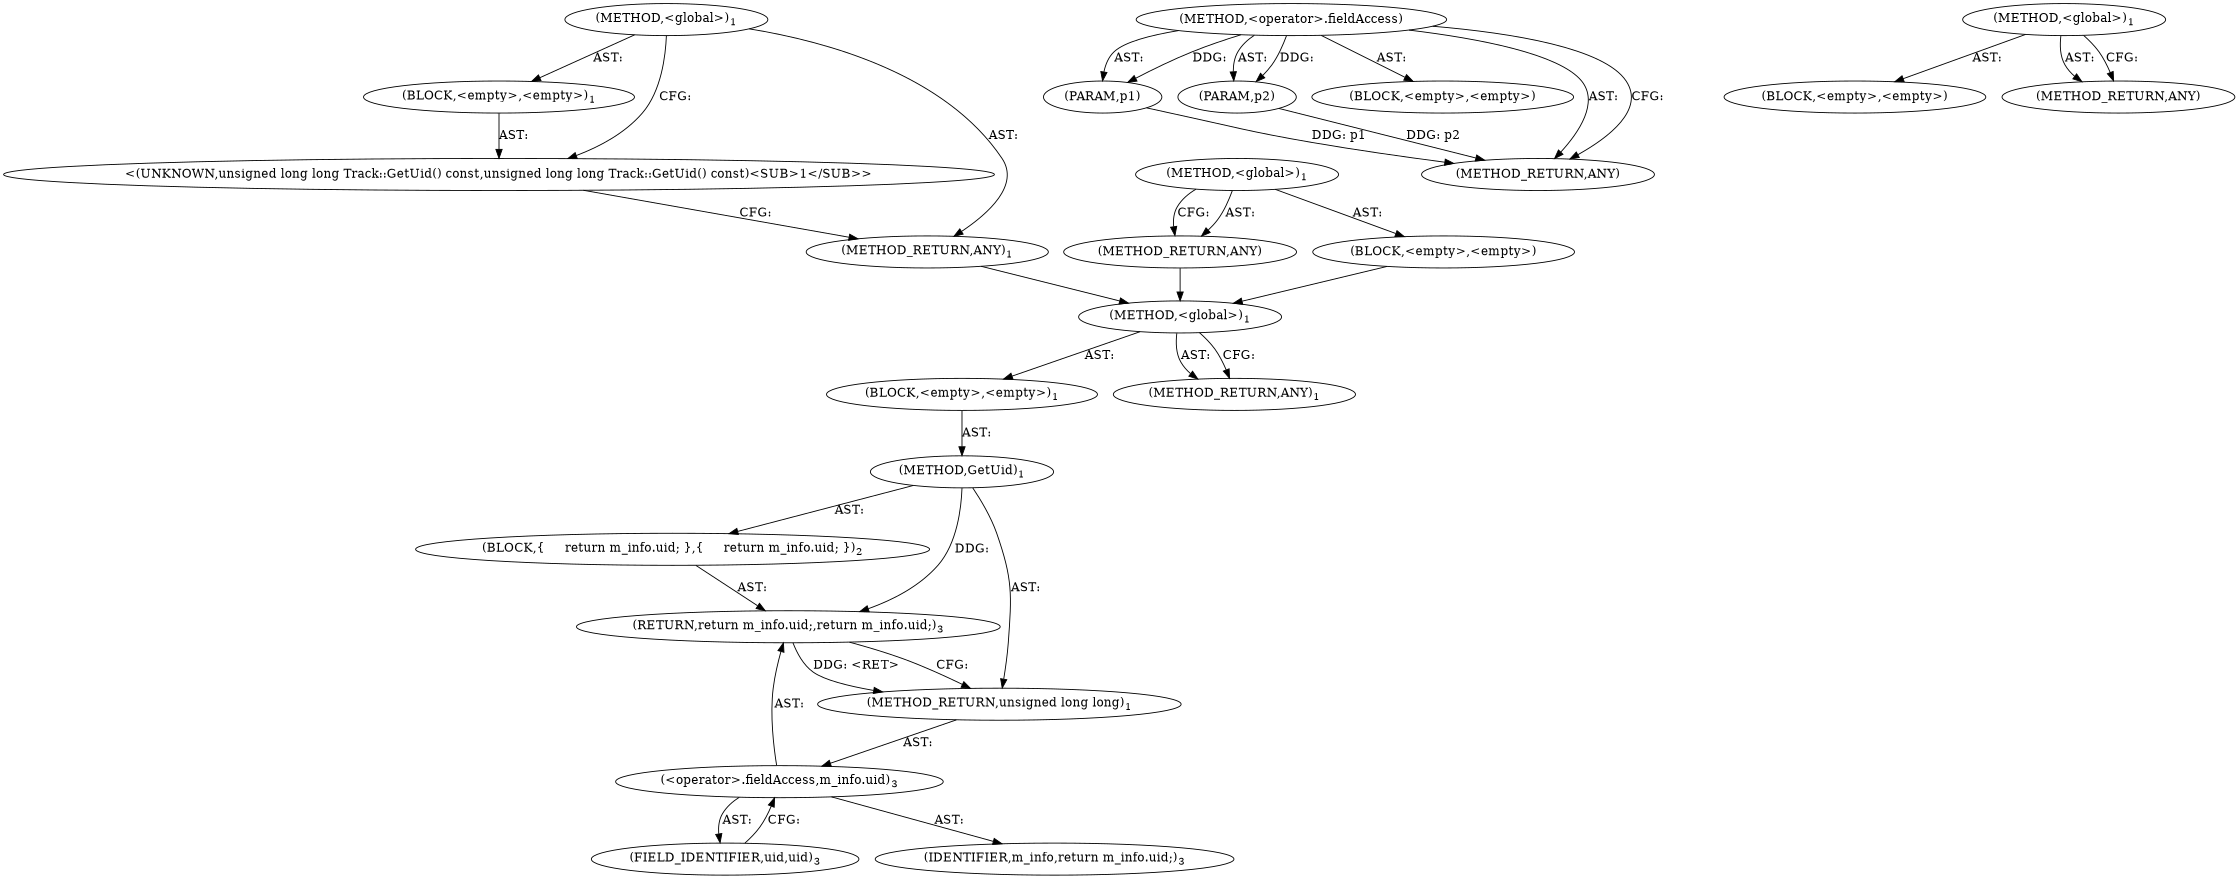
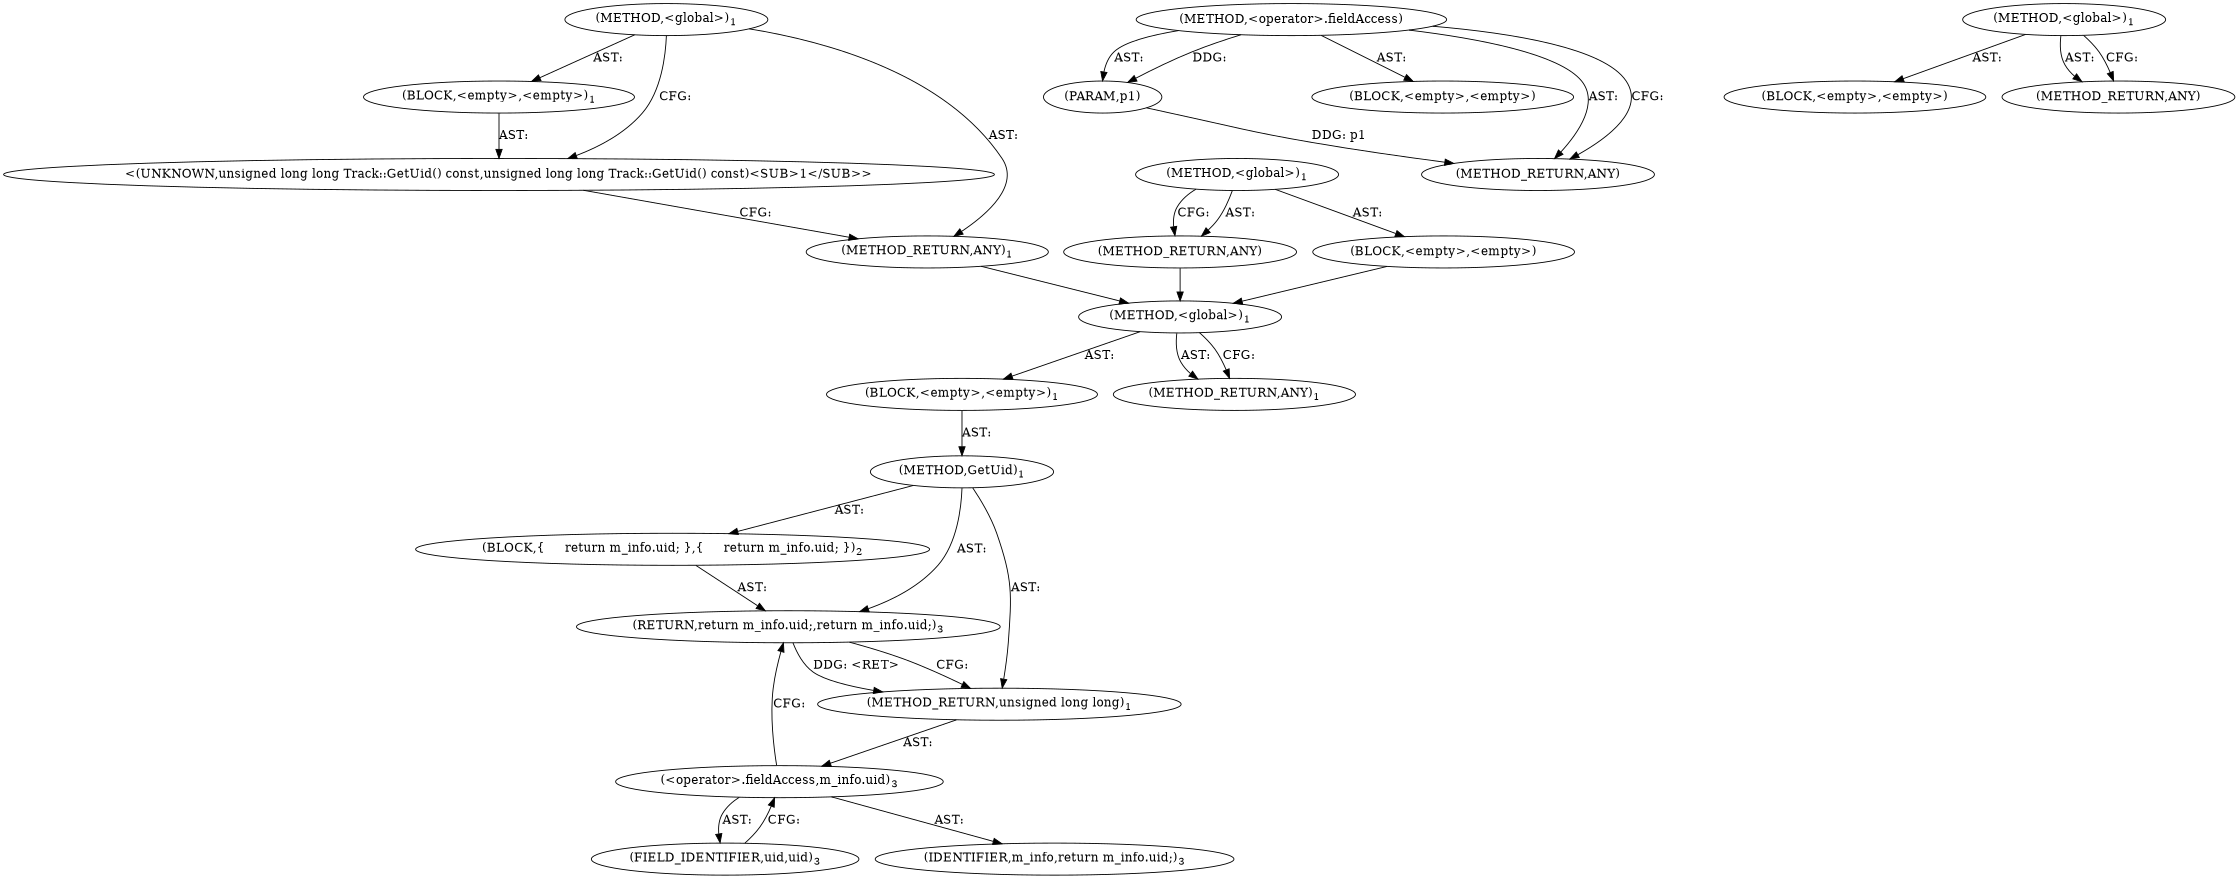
node "(PARAM,p2)": removed
edge "(METHOD,GetUid)" -> "(RETURN,return m_info.uid;,return m_info.uid;)": label "DDG: " -> "AST: "
edge "(<operator>.fieldAccess,m_info.uid)" -> "(RETURN,return m_info.uid;,return m_info.uid;)": label "AST: " -> "CFG: "
